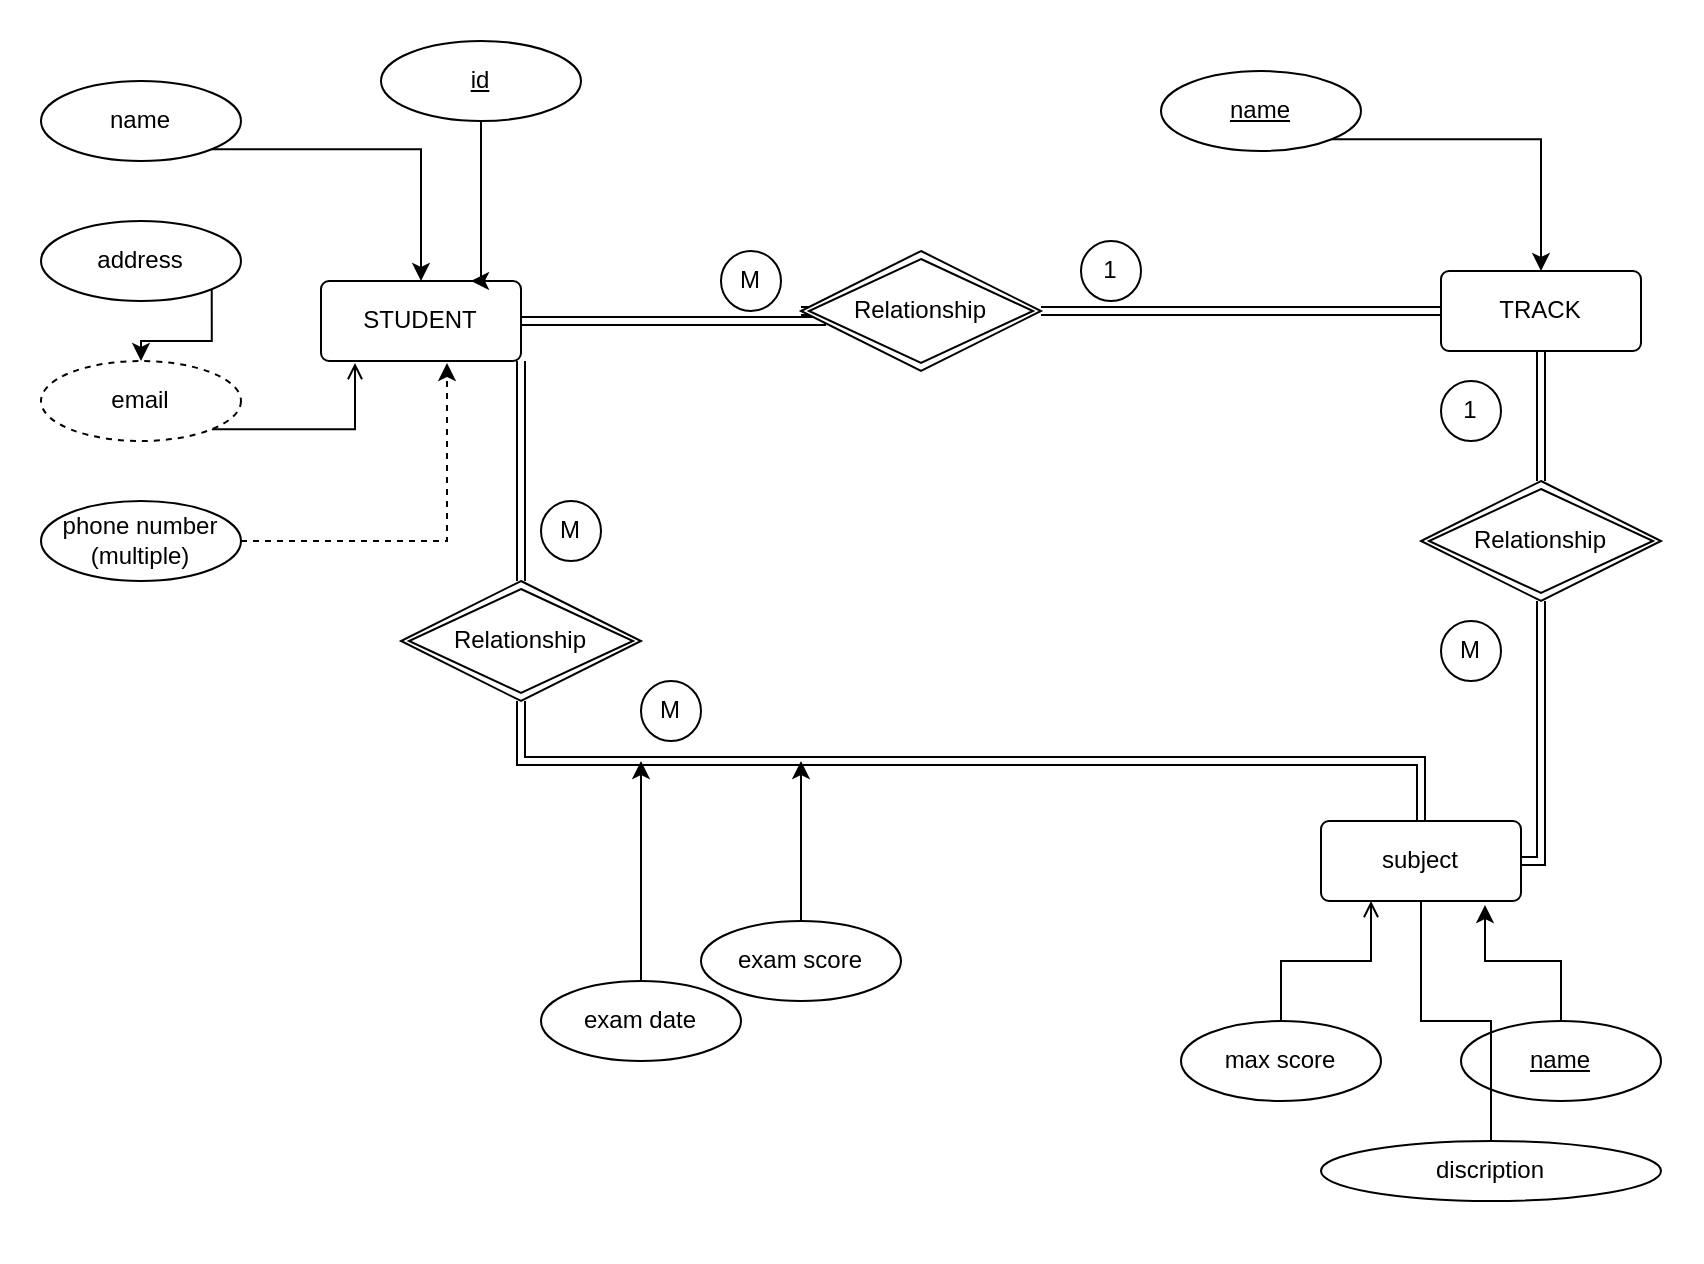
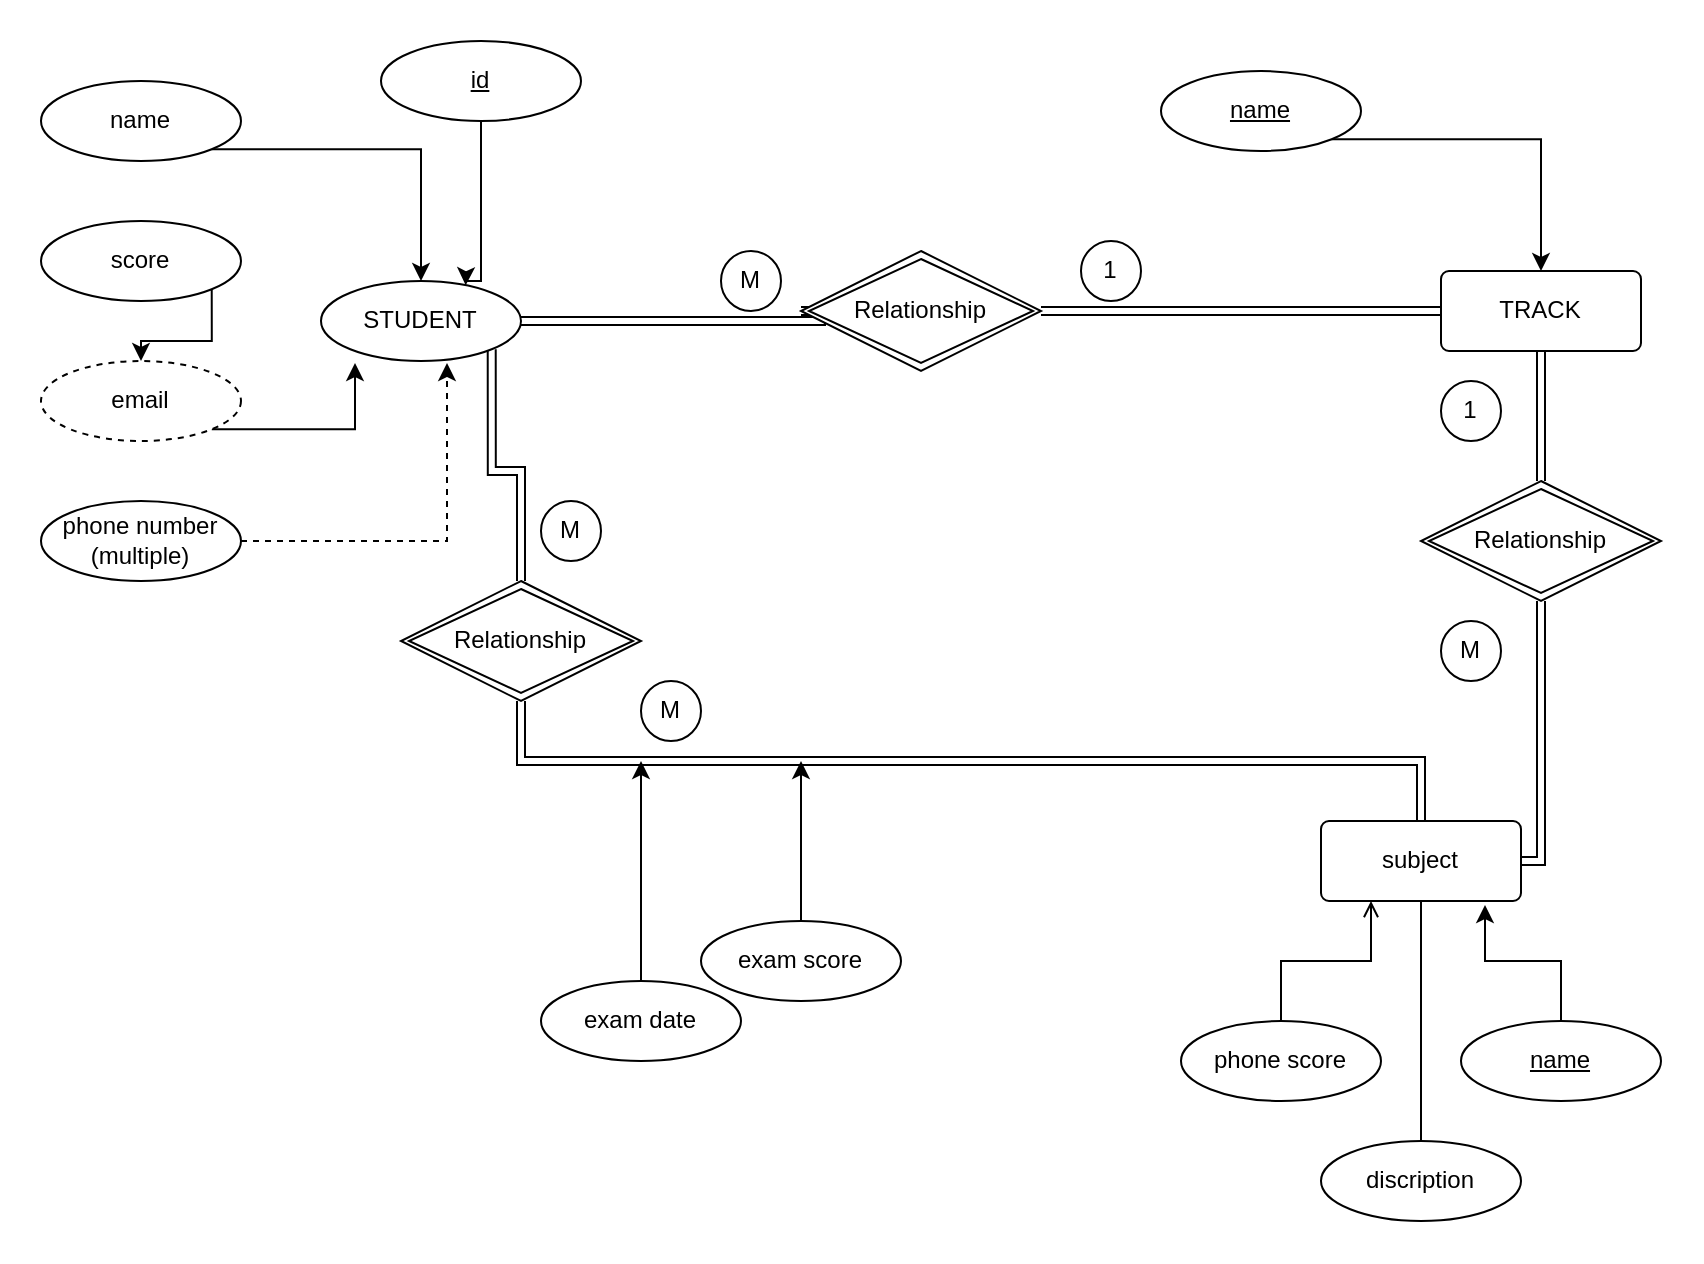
node "address": label "address" -> "score"
node "STUDENT": shape rounded rectangle -> ellipse
edge "email" -> "STUDENT": arrowhead open -> classic
node "max score": label "max score" -> "phone score"
node "discription": size 340x60 -> 200x80
